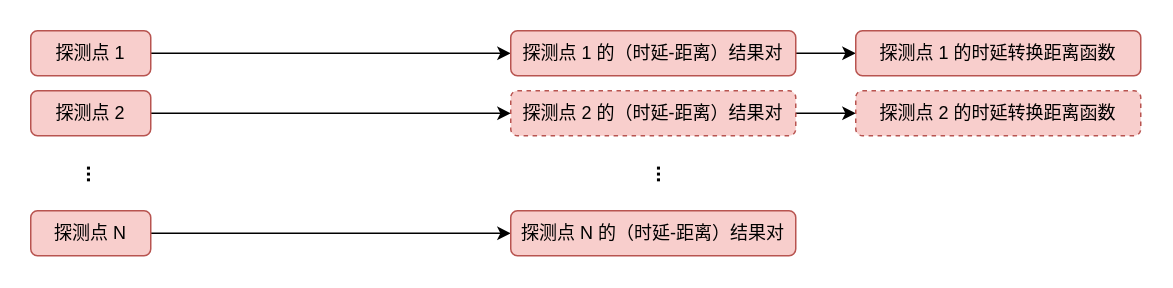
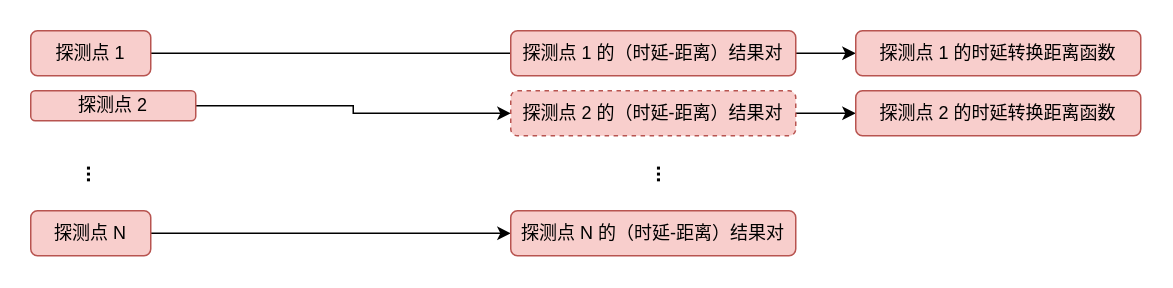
edge "探测点 1" -> "探测点 1 的（时延-距离）结果对": arrowhead classic -> none
node "探测点 2": size 120x45 -> 165x30
node "探测点 2 的时延转换距离函数": style dashed -> solid
